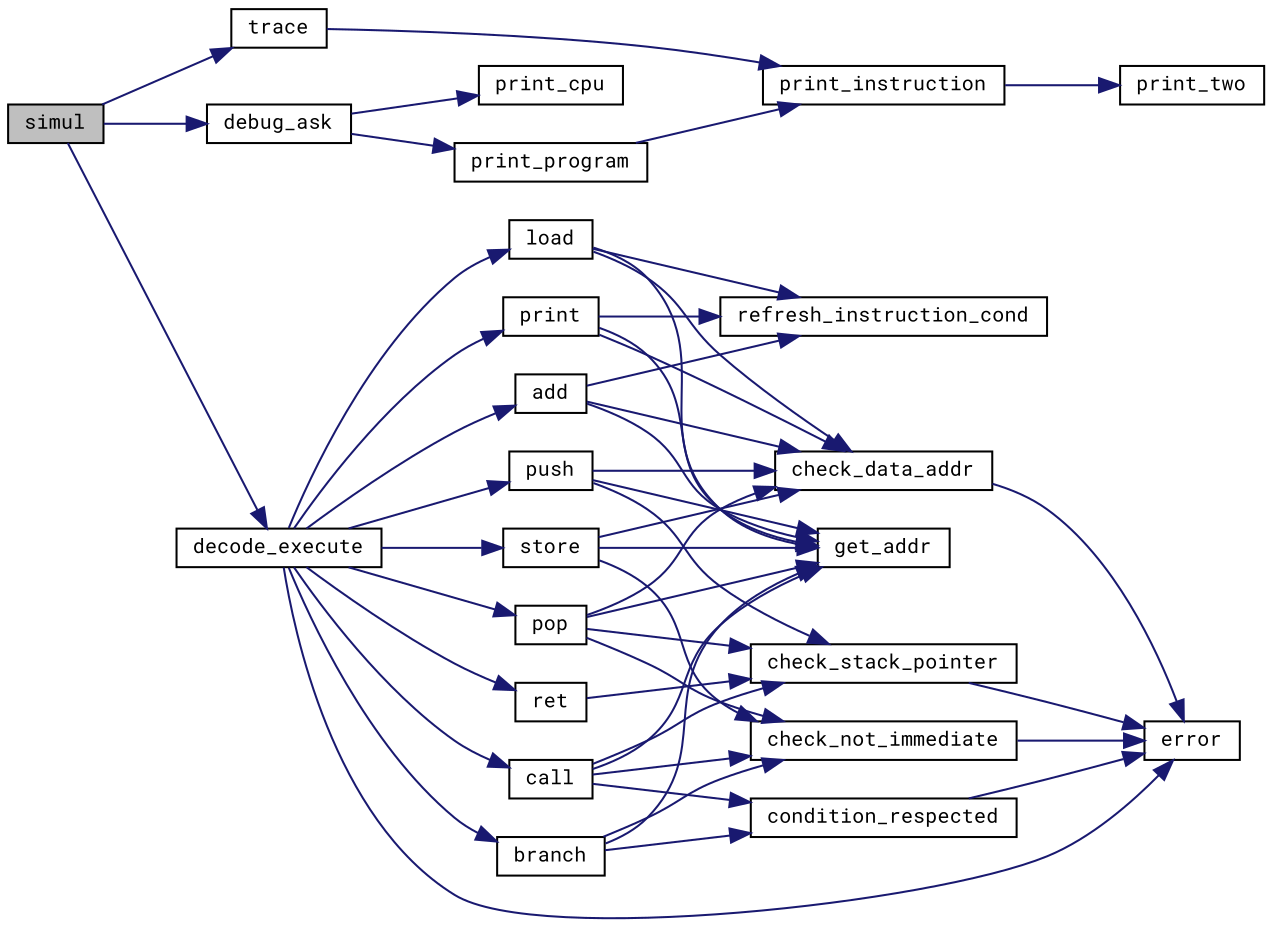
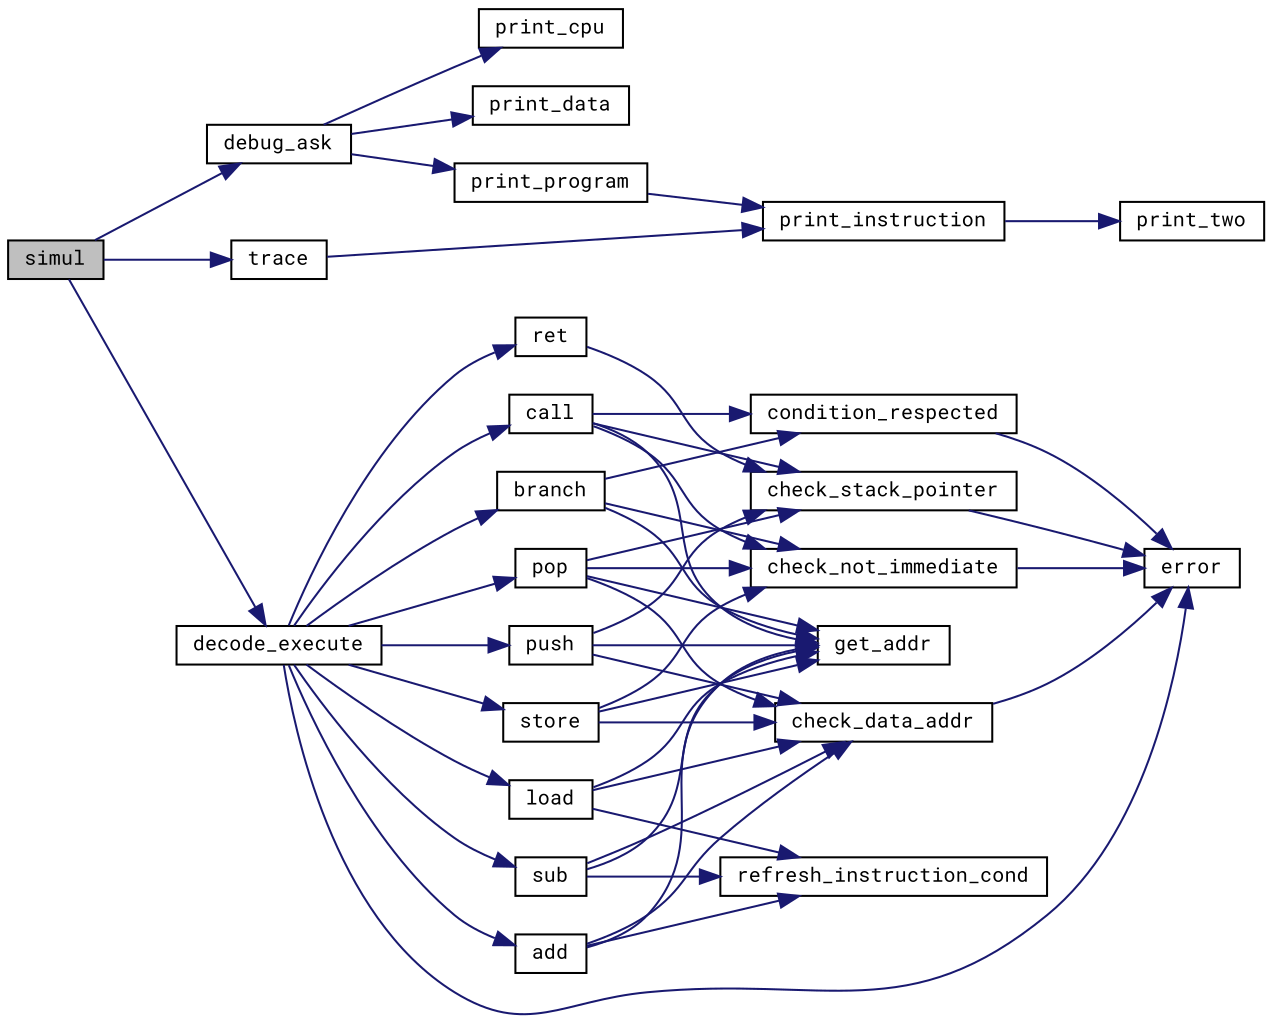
node "print_data": added
node "print": label "print" -> "sub"
